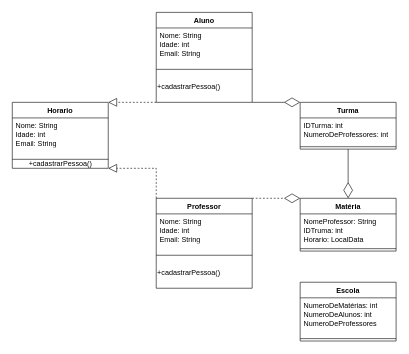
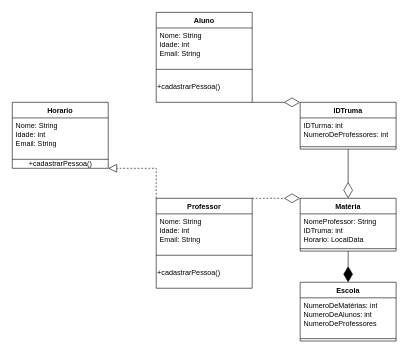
edge "Aluno" -> "Horario": removed
node "Turma": label "Turma" -> "IDTruma"
edge "Matéria" -> "Escola": added
